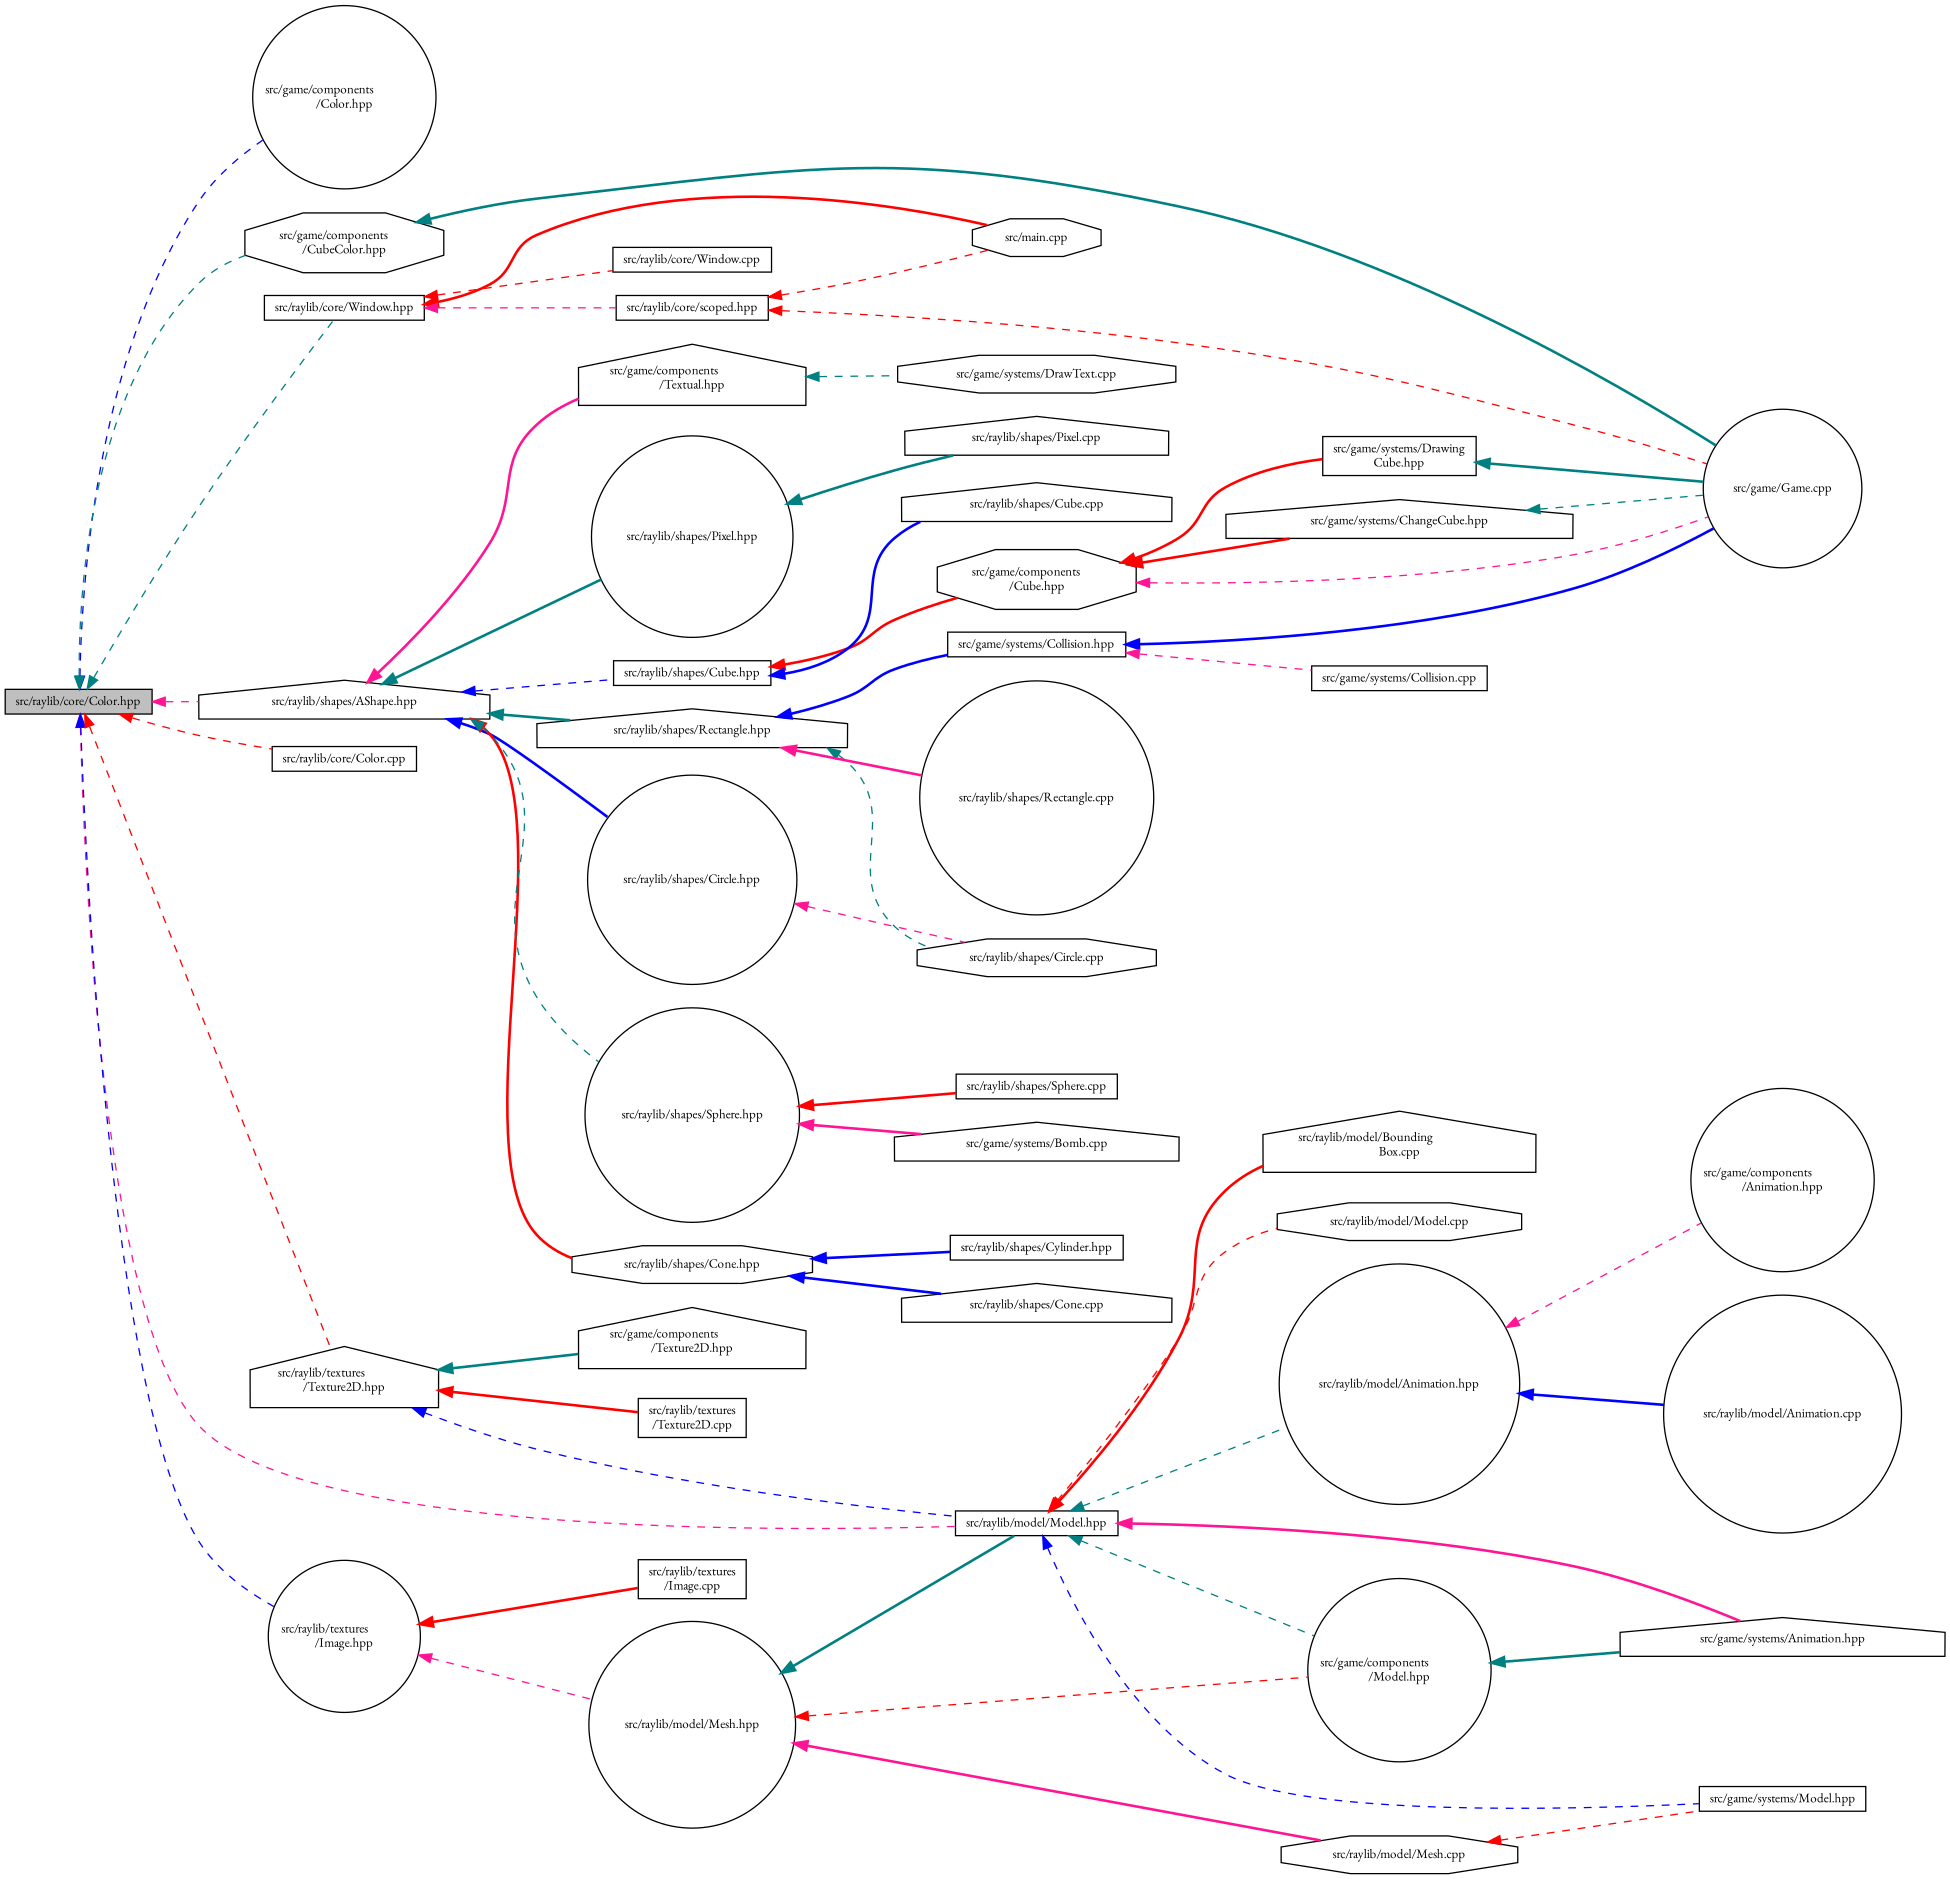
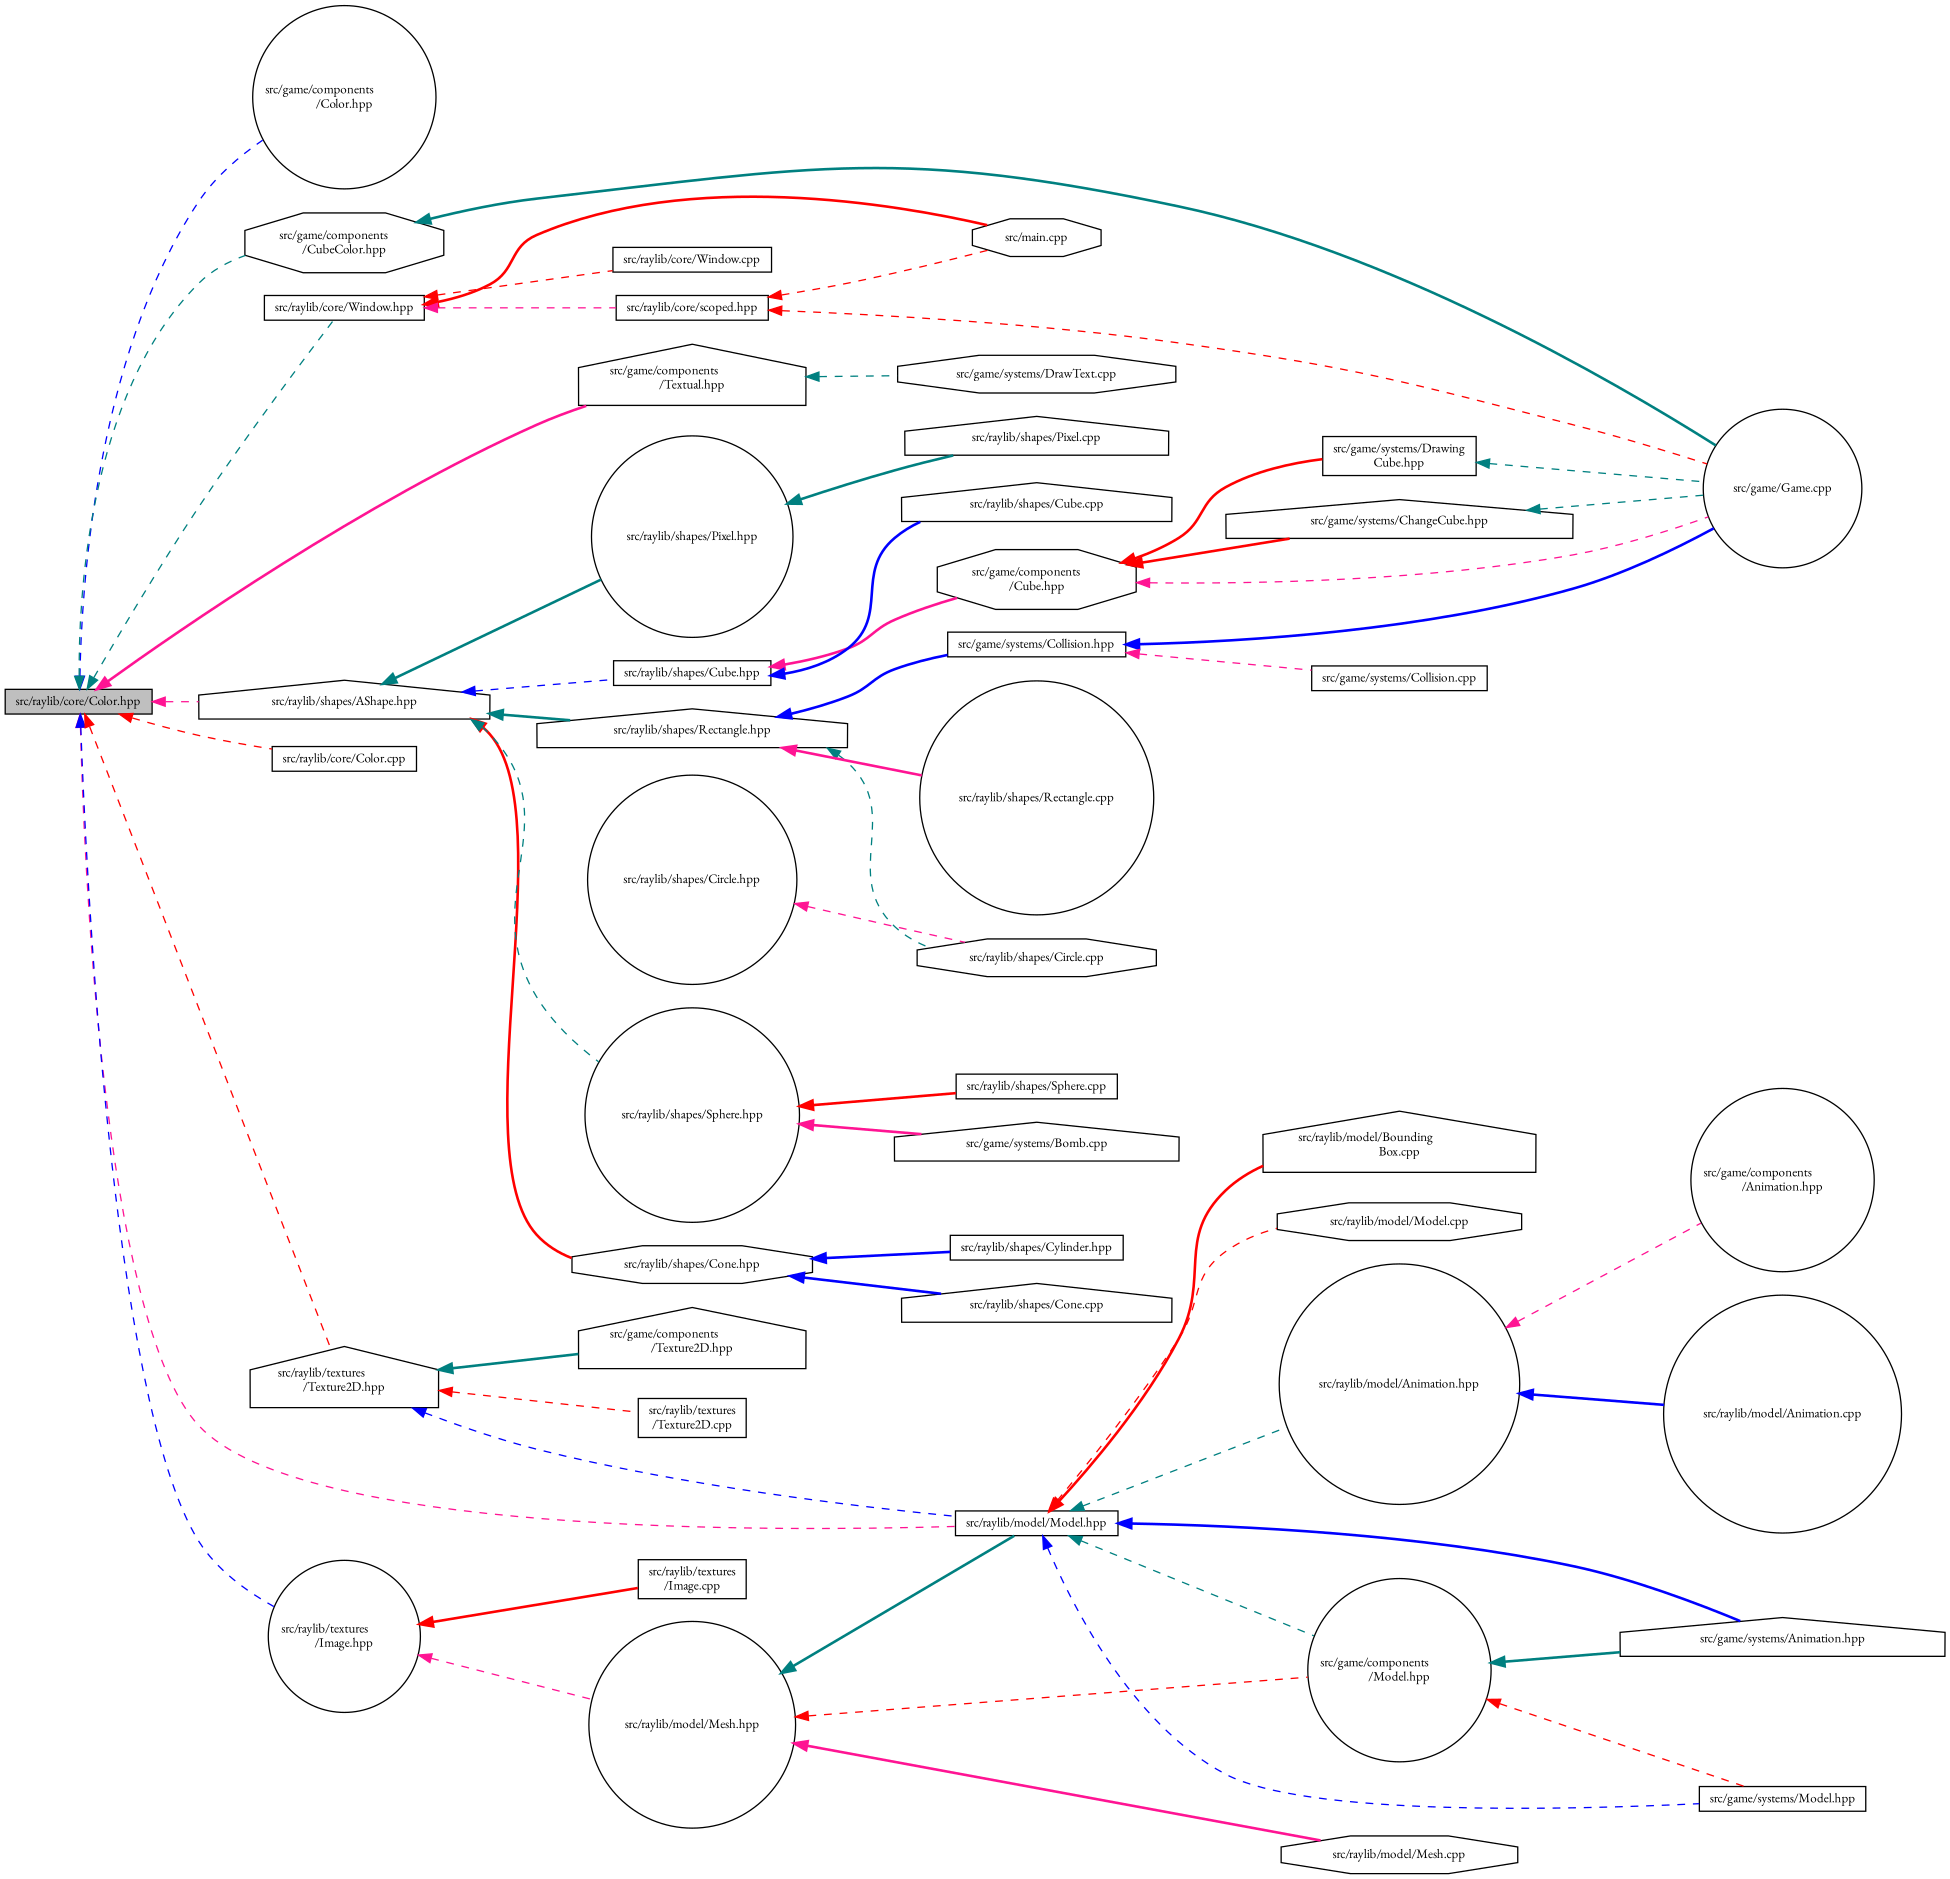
edge "src/game/Game.cpp" -> "src/game/systems/Drawing Cube.hpp": style bold -> dashed
edge "src/game/components /Textual.hpp" -> "src/raylib/shapes/AShape.hpp": now "src/game/components /Textual.hpp" -> "src/raylib/core/Color.hpp"
edge "src/game/components /Cube.hpp" -> "src/raylib/shapes/Cube.hpp": color red -> deeppink
edge "src/raylib/shapes/Circle.hpp" -> "src/raylib/shapes/AShape.hpp": removed
edge "src/raylib/textures /Texture2D.cpp" -> "src/raylib/textures /Texture2D.hpp": style bold -> dashed
edge "src/game/systems/Animation.hpp" -> "src/raylib/model/Model.hpp": color deeppink -> blue
edge "src/game/systems/Model.hpp" -> "src/raylib/model/Mesh.cpp": now "src/game/systems/Model.hpp" -> "src/game/components /Model.hpp"
